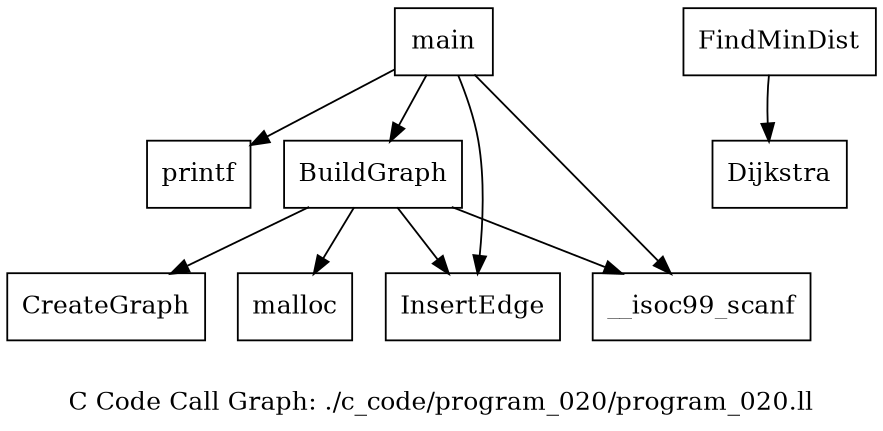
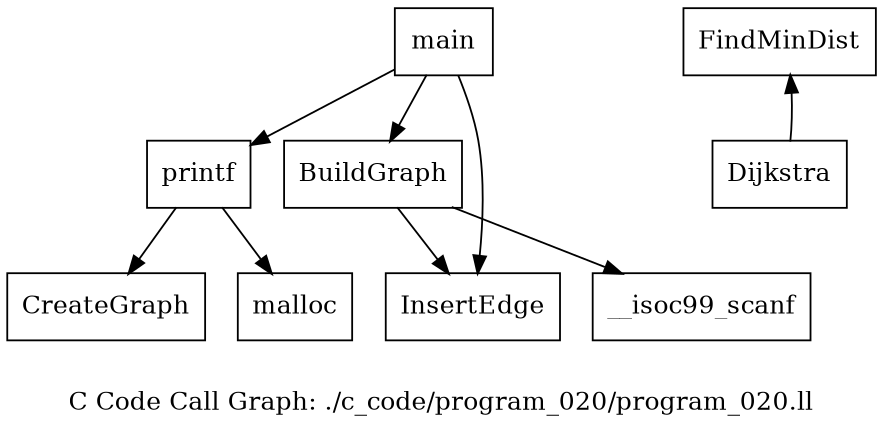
edge "FindMinDist" -> "Dijkstra": reversed
edge "main" -> "__isoc99_scanf": removed
edge "BuildGraph" -> "malloc": now "printf" -> "malloc"
edge "BuildGraph" -> "CreateGraph": now "printf" -> "CreateGraph"
